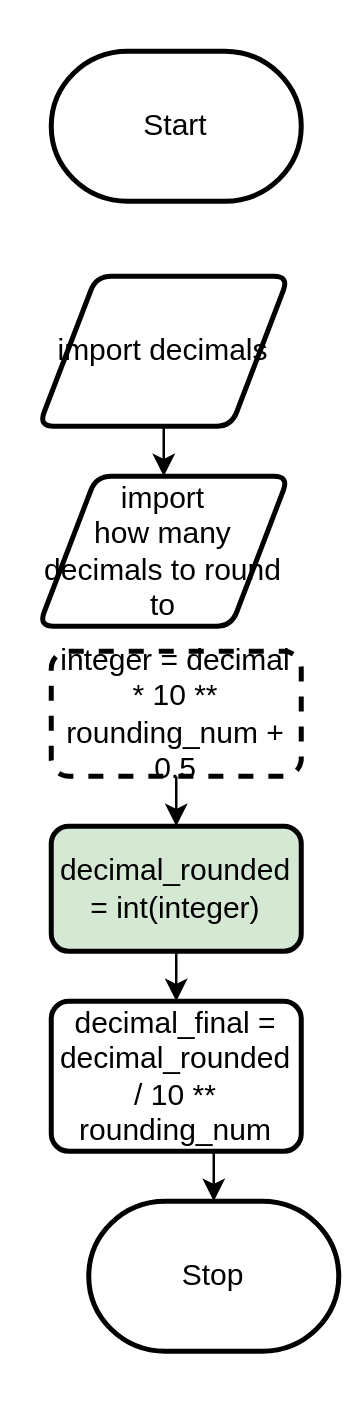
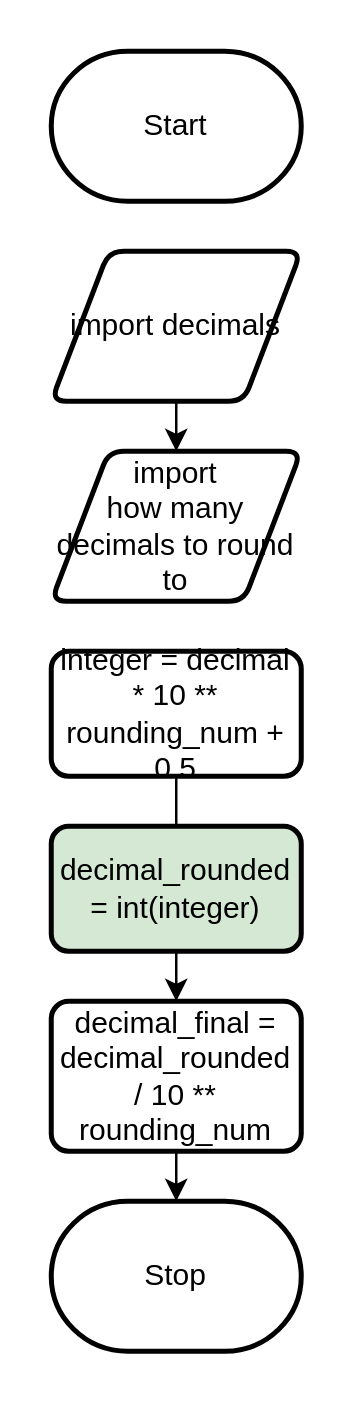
node "import decimals": moved (164, 351) -> (176, 326)
node "import how many decimals to round to": moved (164, 551) -> (176, 526)
node "integer = decimal * 10 ** rounding_num + 0.5": style dashed -> solid
edge "integer = decimal * 10 ** rounding_num + 0.5" -> "decimal_rounded = int(integer)": arrowhead classic -> none
node "Stop": moved (214, 1276) -> (176, 1276)
